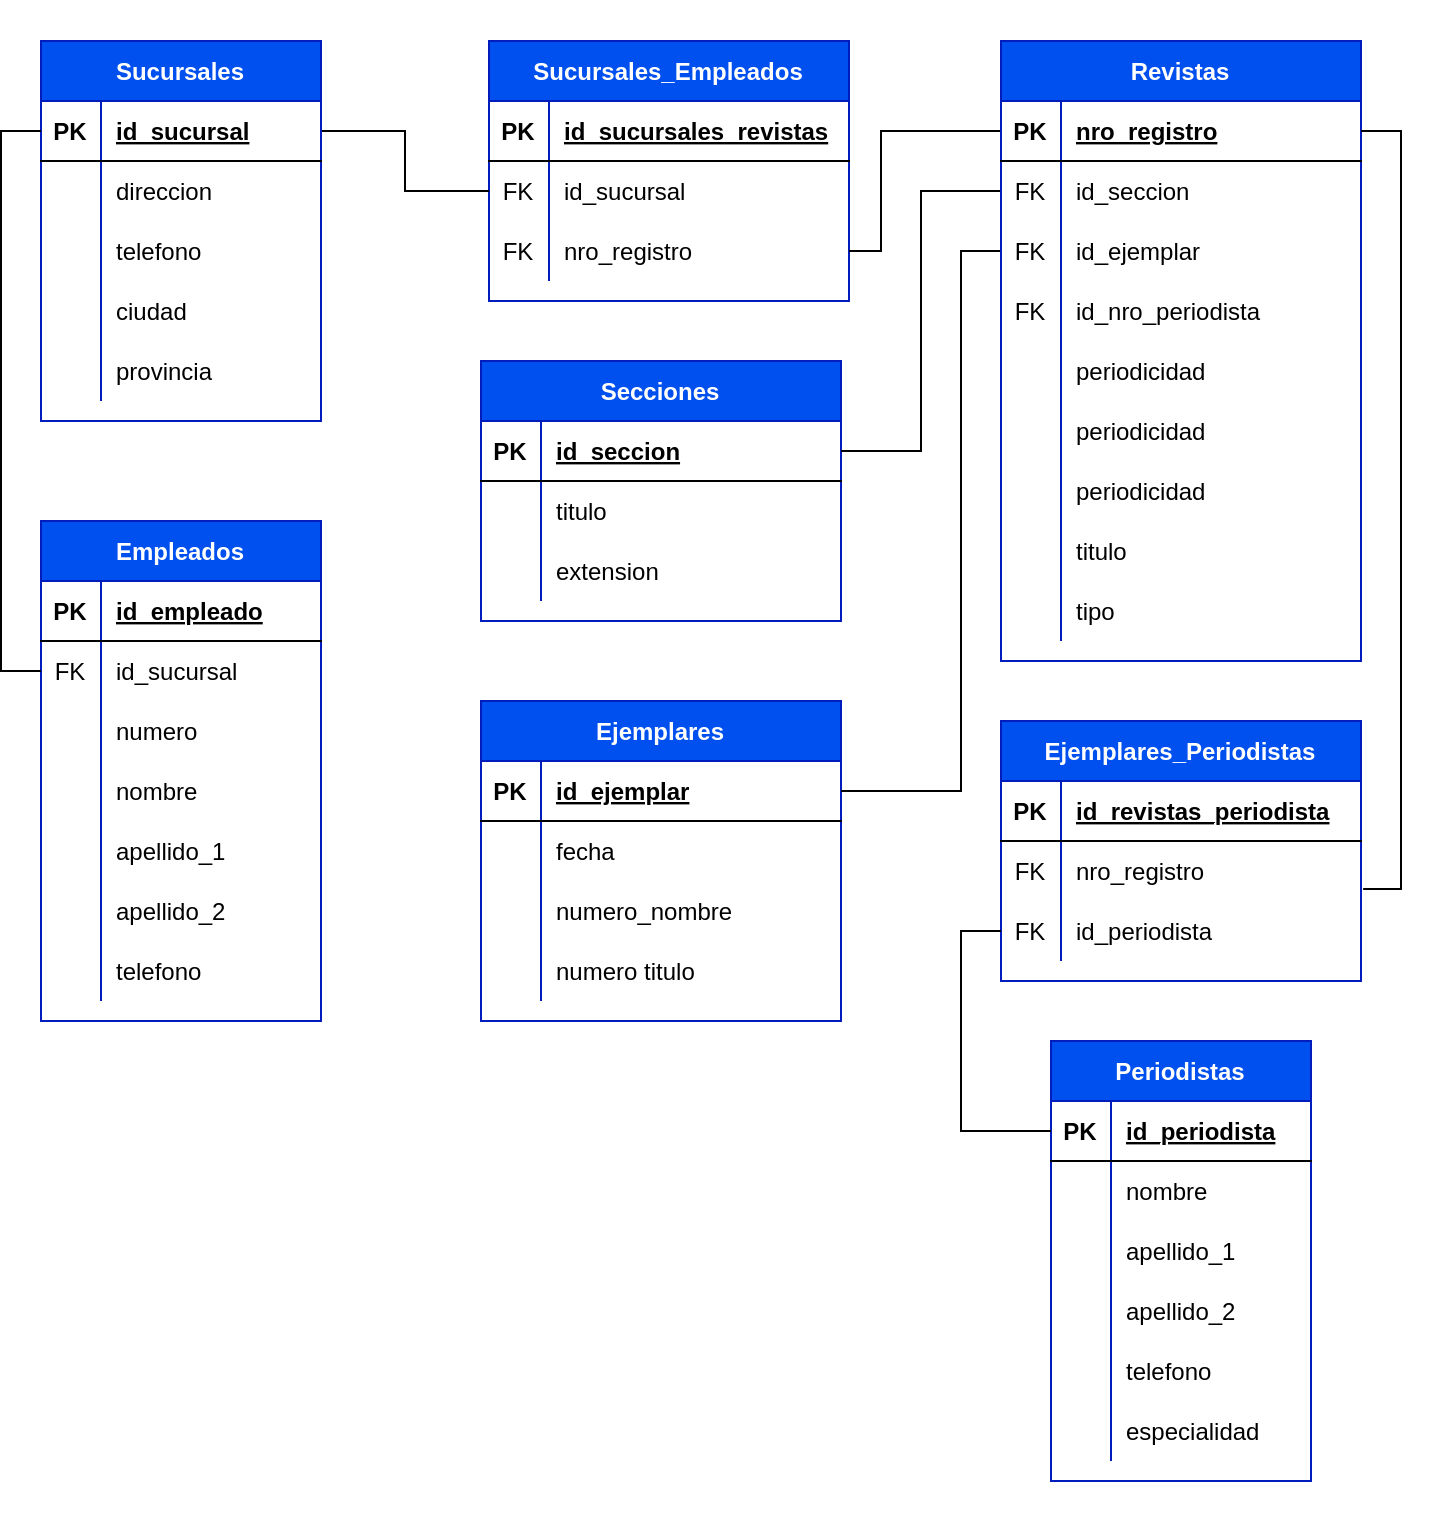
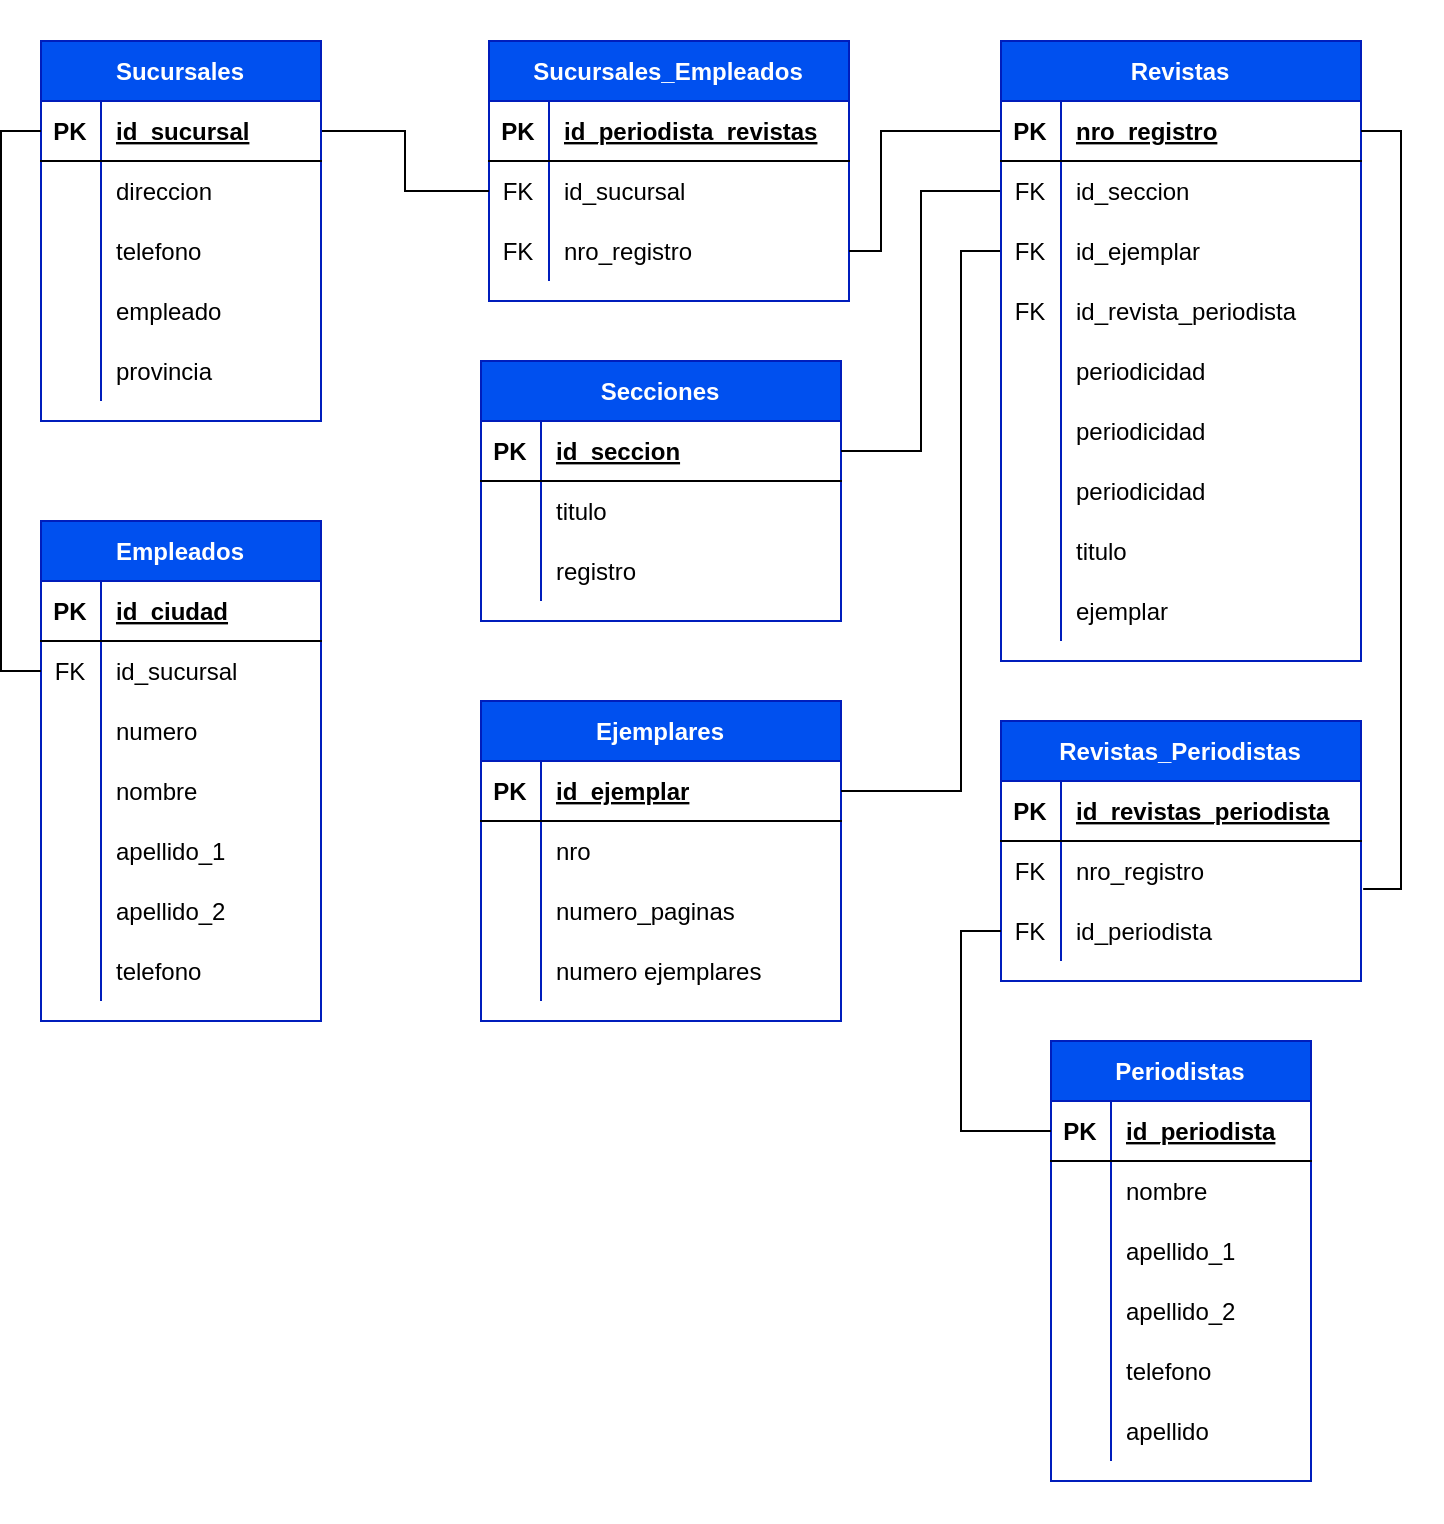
node "id_sucursales_revistas": label "id_sucursales_revistas" -> "id_periodista_revistas"
node "ciudad": label "ciudad" -> "empleado"
node "id_nro_periodista": label "id_nro_periodista" -> "id_revista_periodista"
node "extension": label "extension" -> "registro"
node "id_empleado": label "id_empleado" -> "id_ciudad"
node "tipo": label "tipo" -> "ejemplar"
node "Ejemplares_Periodistas": label "Ejemplares_Periodistas" -> "Revistas_Periodistas"
node "fecha": label "fecha" -> "nro"
node "numero_nombre": label "numero_nombre" -> "numero_paginas"
node "numero titulo": label "numero titulo" -> "numero ejemplares"
node "especialidad": label "especialidad" -> "apellido"
